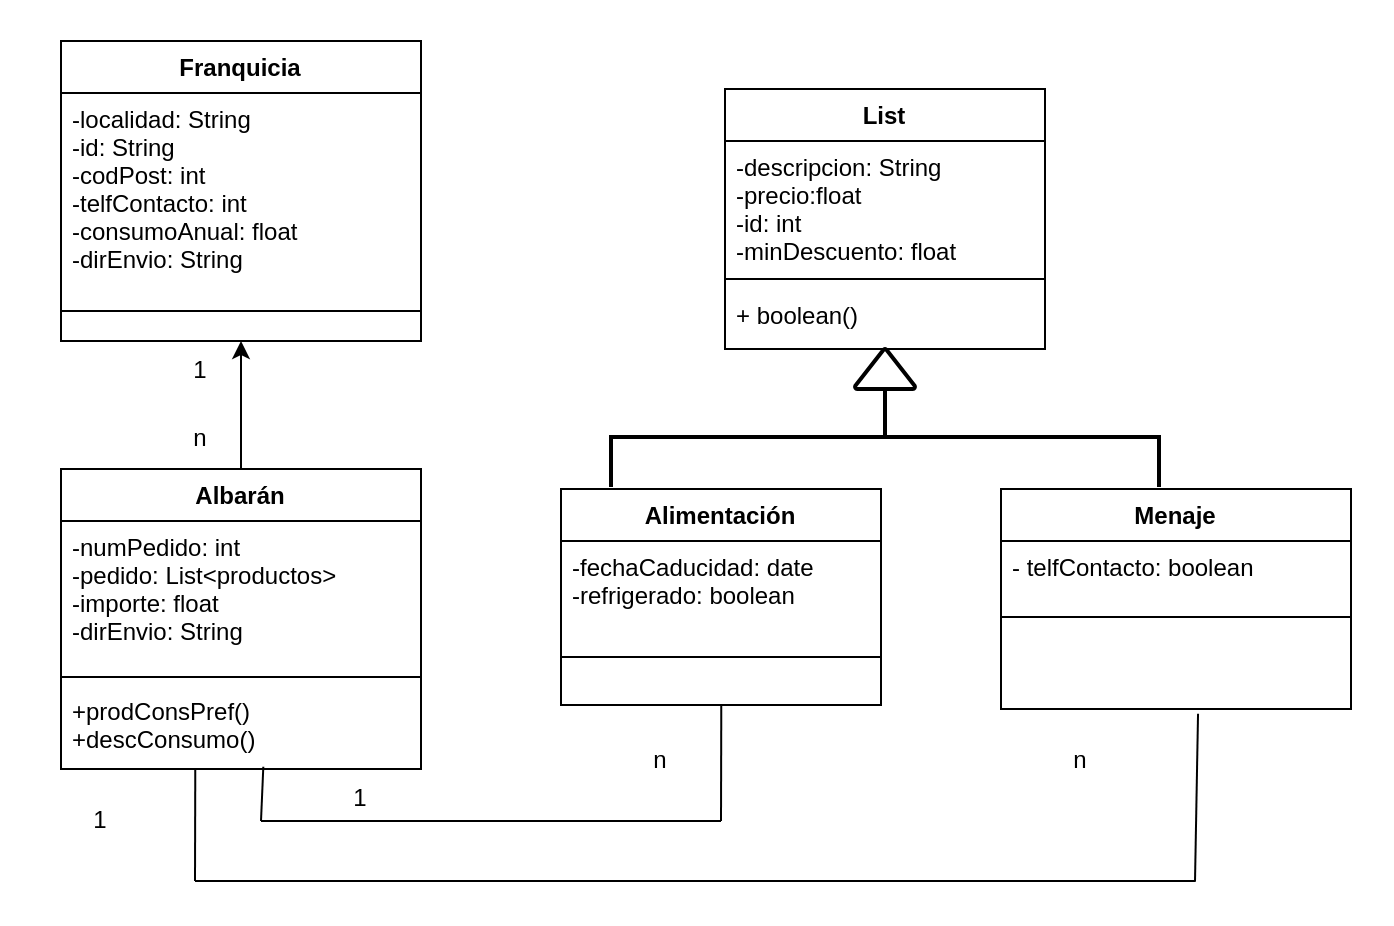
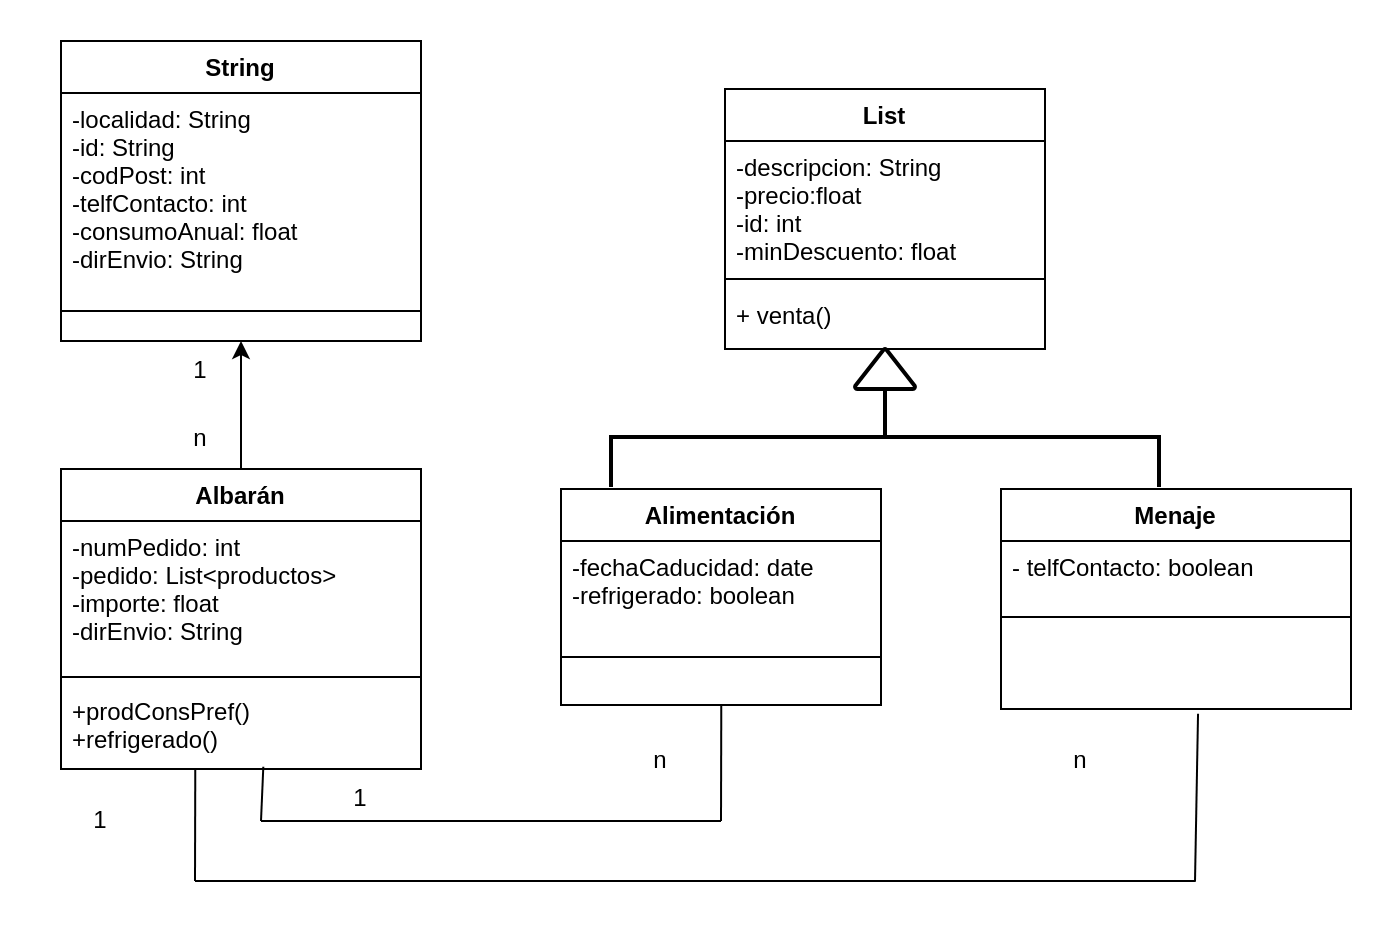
node "Franquicia": label "Franquicia" -> "String"
node "+ boolean()": label "+ boolean()" -> "+ venta()"
node "+prodConsPref() +descConsumo()": label "+prodConsPref() +descConsumo()" -> "+prodConsPref() +refrigerado()"
